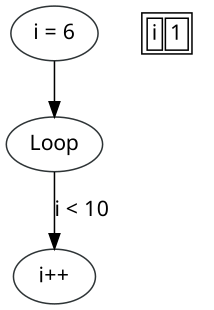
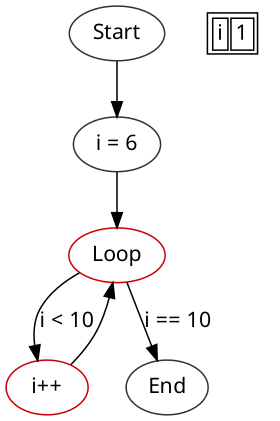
node "Start": added
node "Loop": color #2e3436 -> #cc0000
node "i++": color #2e3436 -> #cc0000
edge "i++" -> "Loop": added
node "End": added
